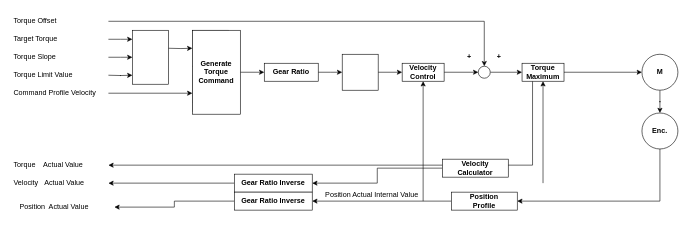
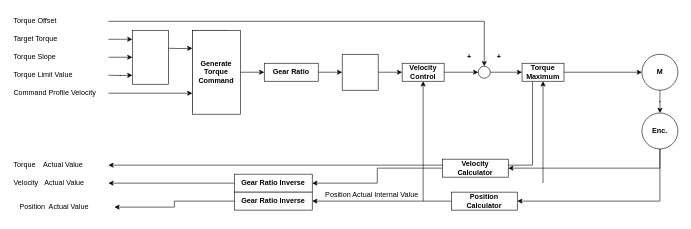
edge "Enc." -> "Velocity Calculator": added
node "Position Profile": label "Position Profile" -> "Position Calculator"
